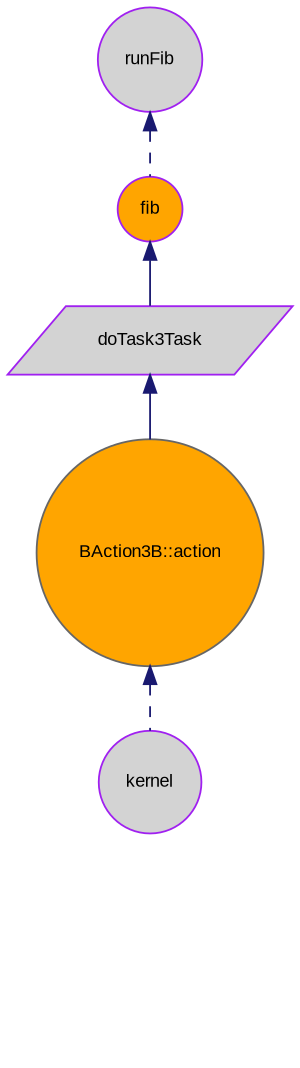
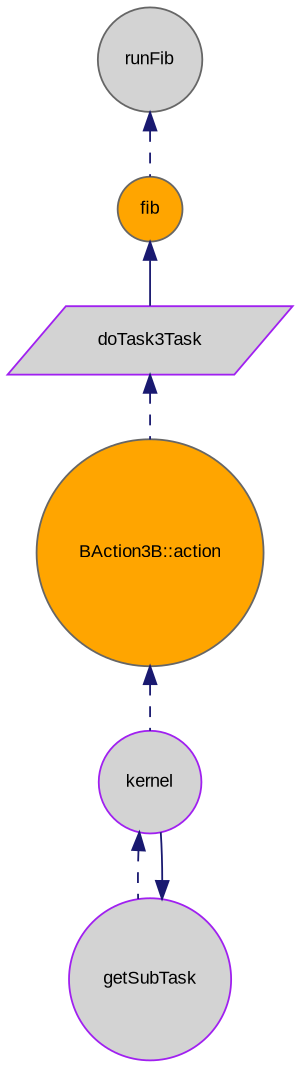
node "runFib": color purple -> gray40
node "fib": color purple -> gray40
edge "BAction3B::action" -> "doTask3Task": style solid -> dashed
node "getSubTask": added
